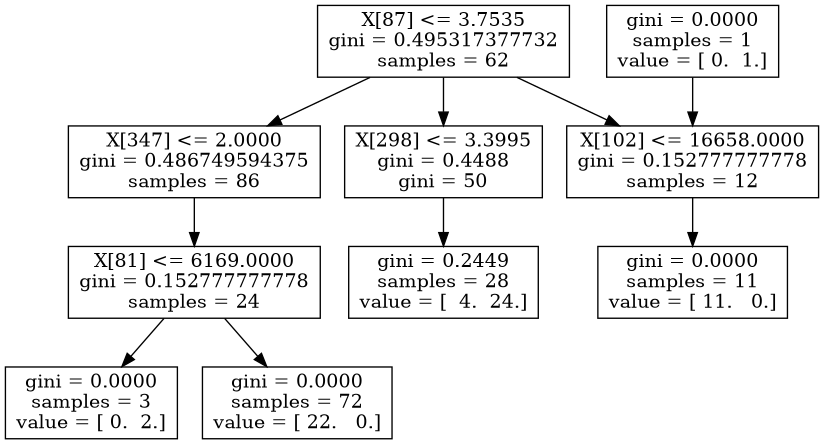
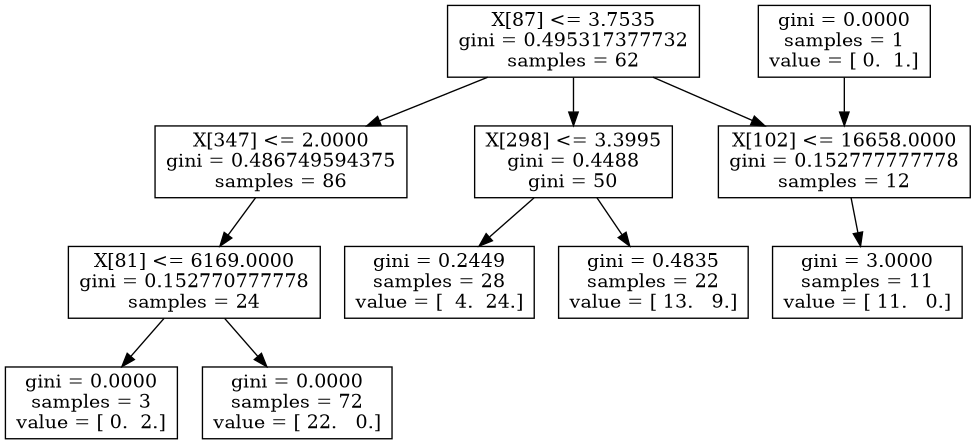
node "X[81] <= 6169.0000 gini = 0.152777777778 samples = 24": label "X[81] <= 6169.0000 gini = 0.152777777778 samples = 24" -> "X[81] <= 6169.0000 gini = 0.152770777778 samples = 24"
node "gini = 0.4835 samples = 22 value = [ 13.   9.]": added
node "gini = 0.0000 samples = 11 value = [ 11.   0.]": label "gini = 0.0000 samples = 11 value = [ 11.   0.]" -> "gini = 3.0000 samples = 11 value = [ 11.   0.]"
